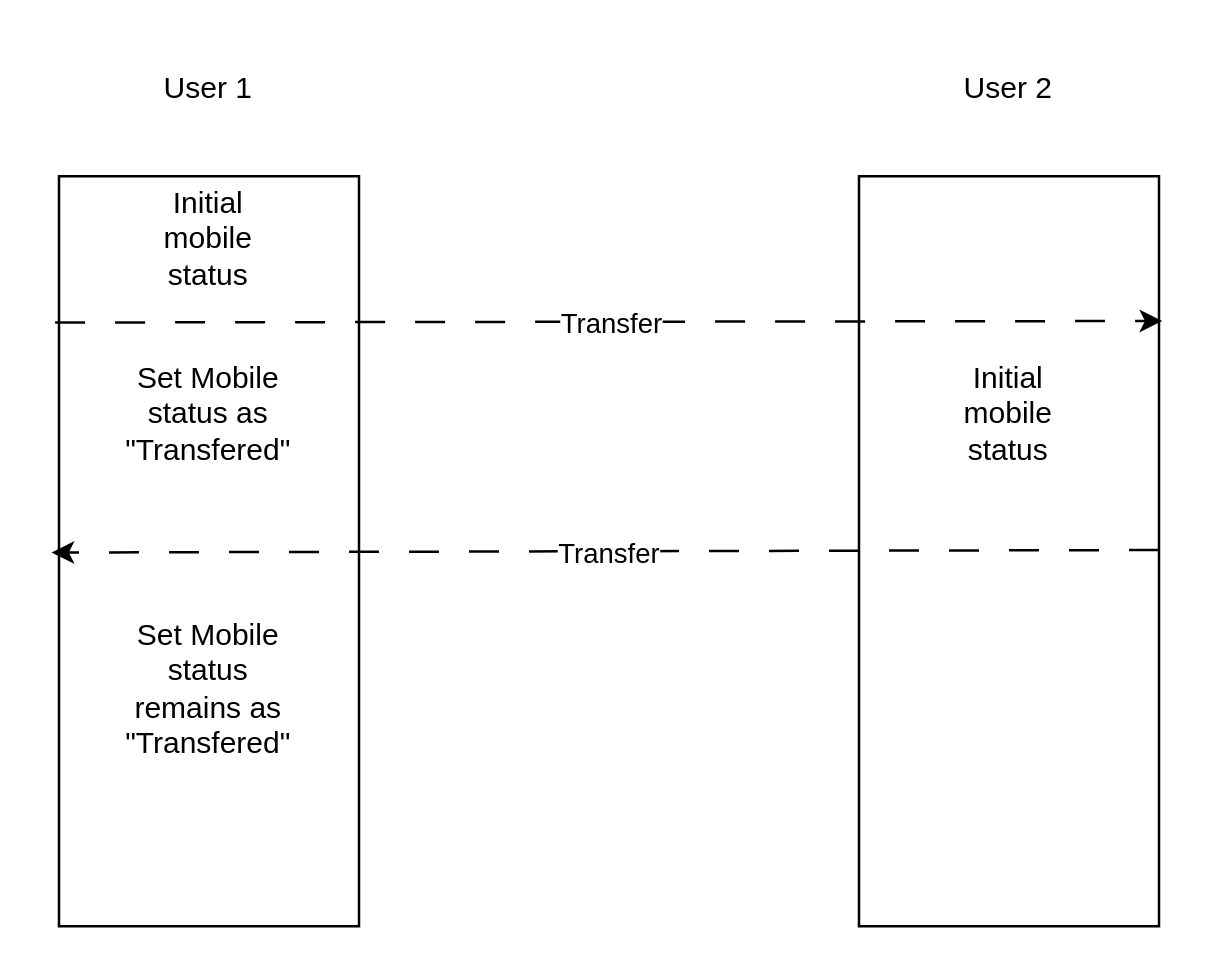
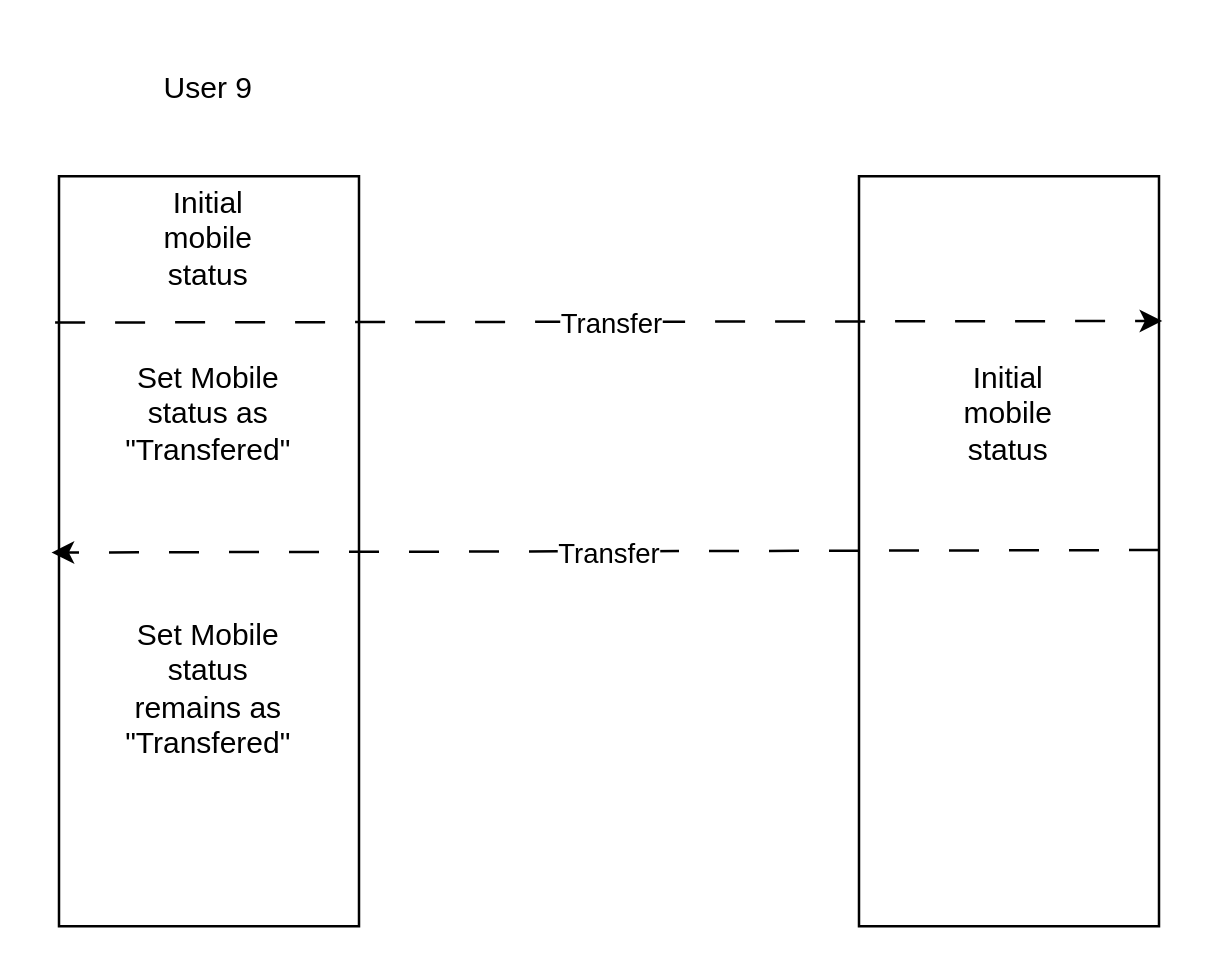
node "User 1": label "User 1" -> "User 9"
node "User 2": removed
